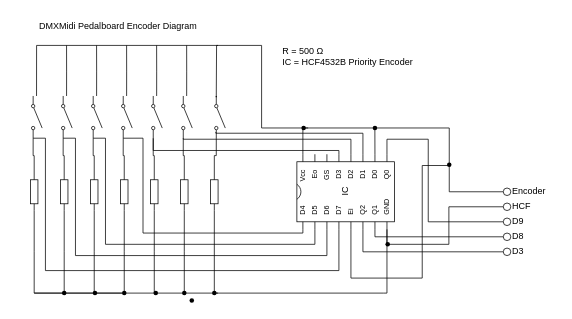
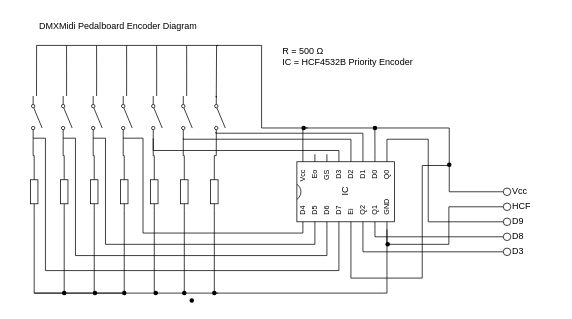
node "Encoder": label "Encoder" -> "Vcc"
